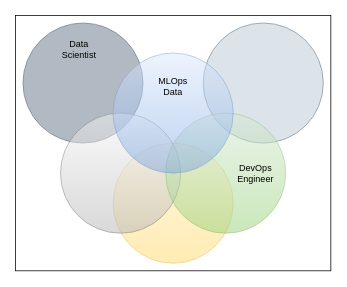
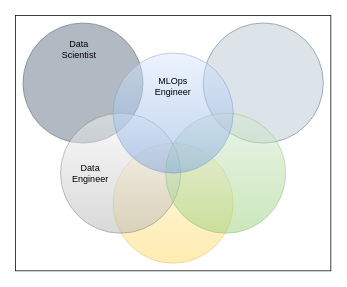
node "MLOps Data": label "MLOps Data" -> "MLOps Engineer"
node "Data Engineer": added
node "DevOps Engineer": removed
